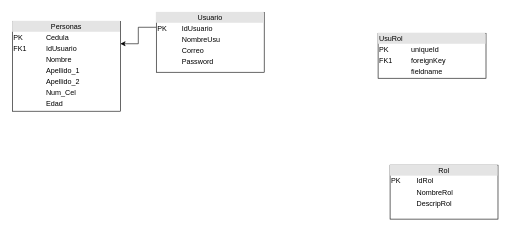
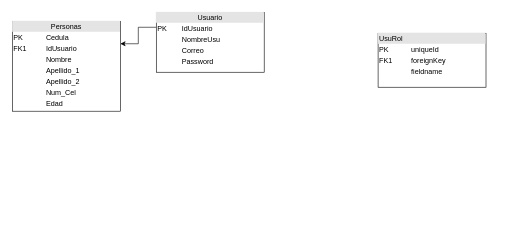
node "UsuRol PK uniqueId FK1 foreignKey fieldname": size 108x45 -> 108x54
node "Rol PK IdRol NombreRol DescripRol": removed
